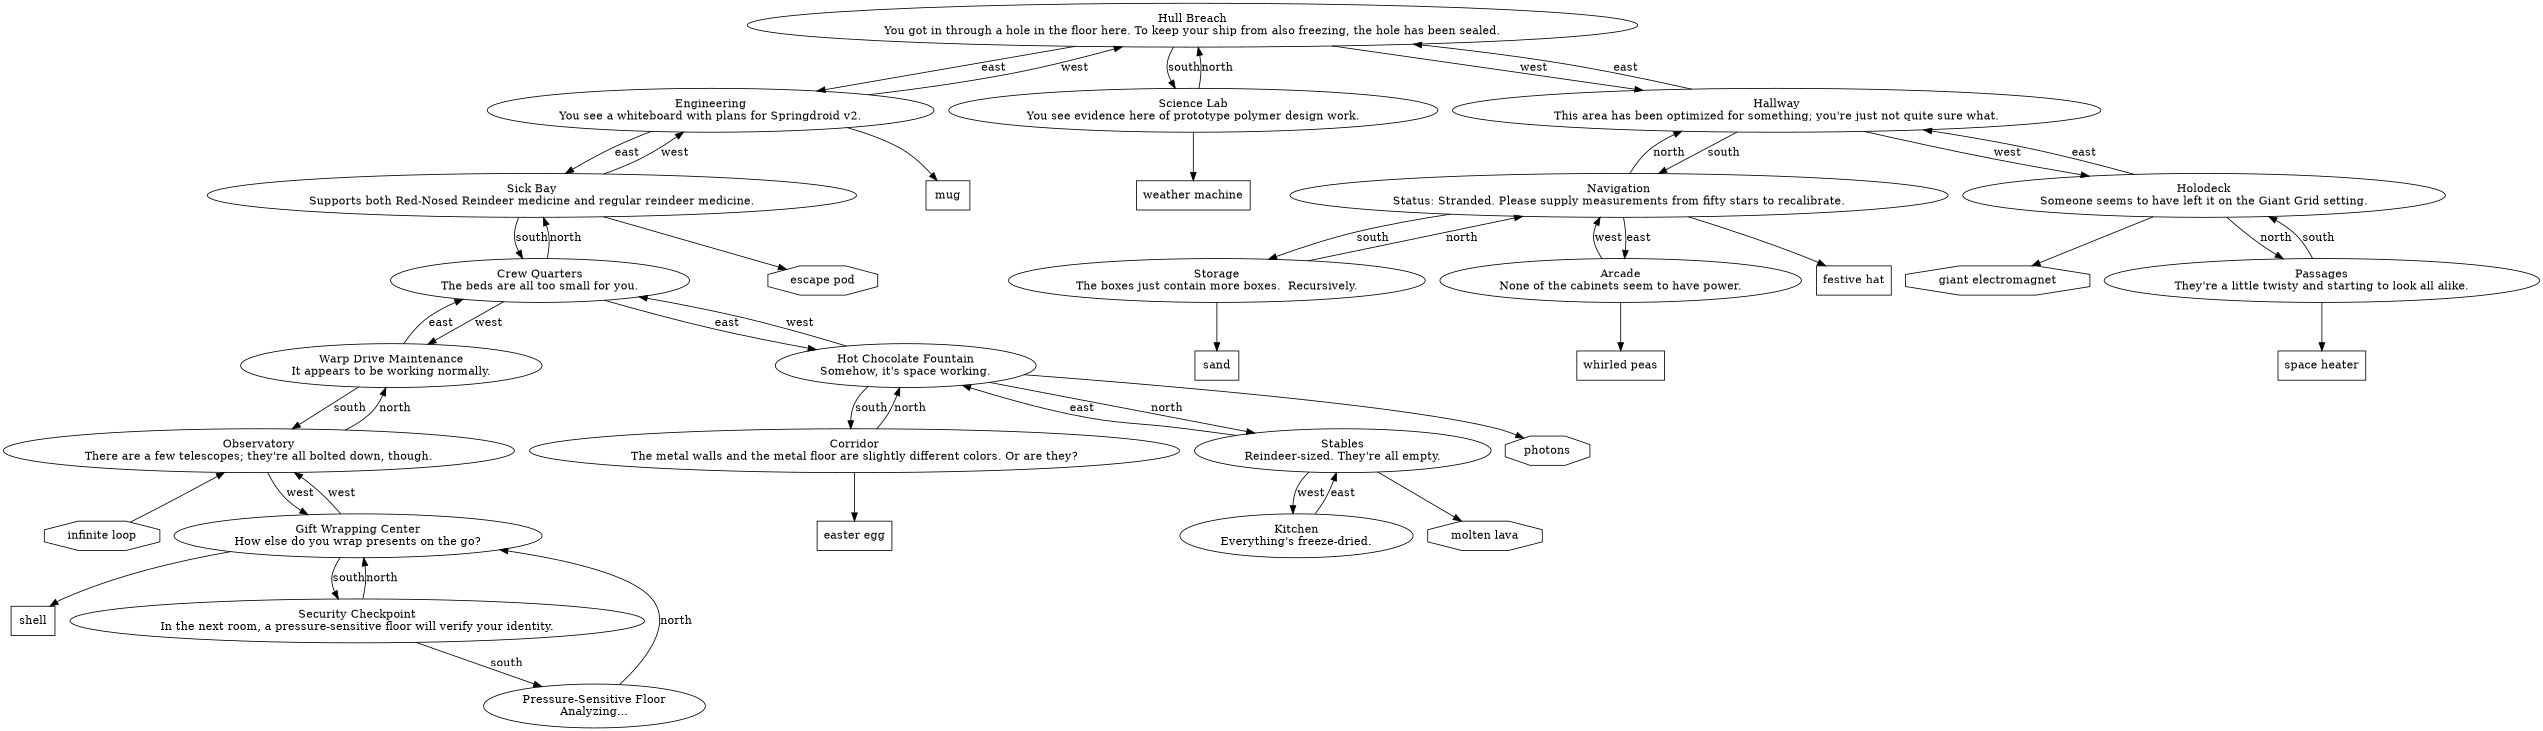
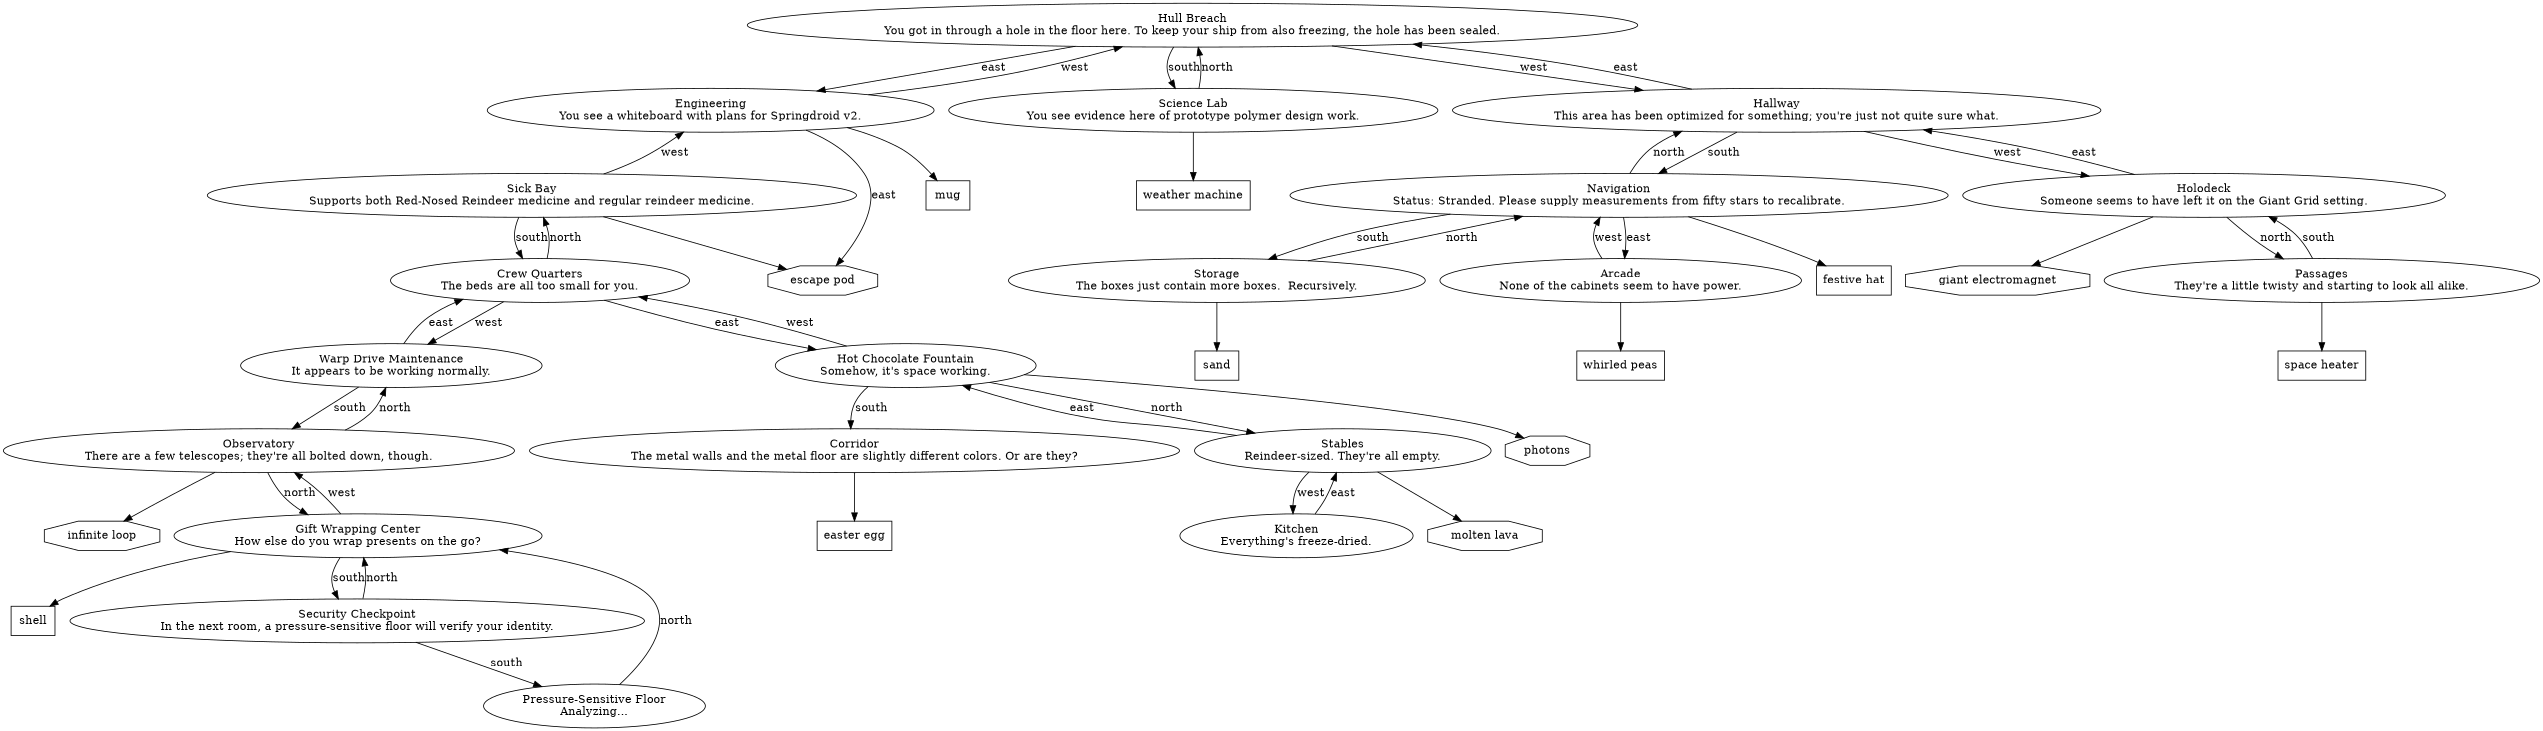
edge "Engineering" -> "Sick Bay": now "Engineering" -> "escape pod"
edge "Corridor" -> "Hot Chocolate Fountain": removed, label "north"
edge "Observatory" -> "Gift Wrapping Center": label "west" -> "north"
edge "infinite loop" -> "Observatory": reversed
